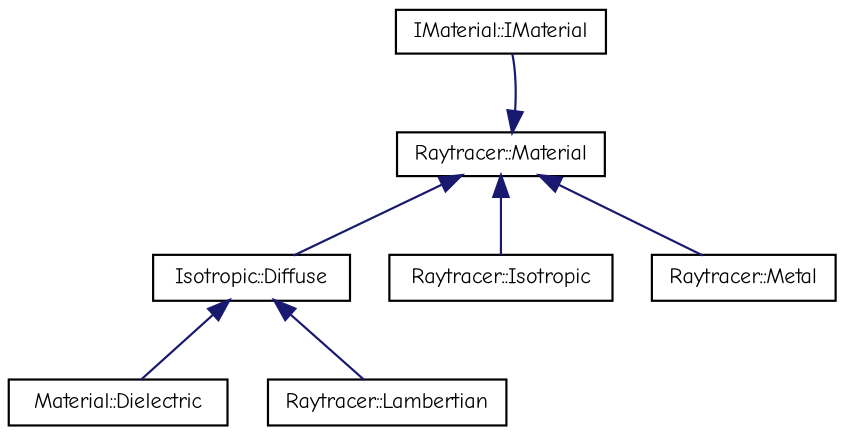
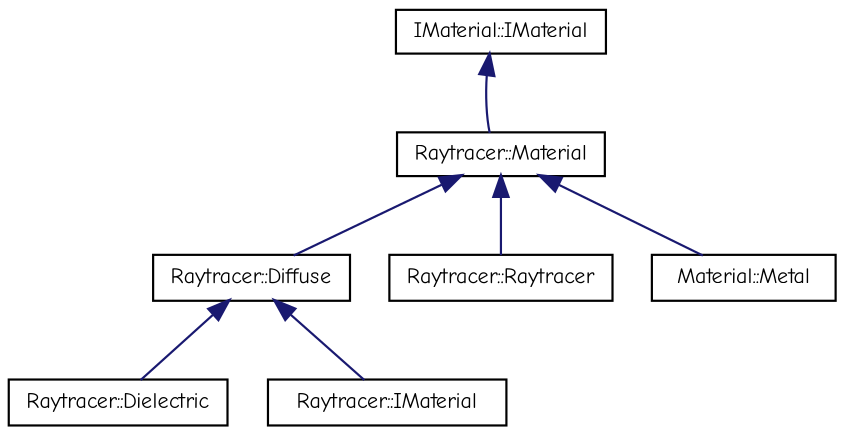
edge "IMaterial::IMaterial" -> "Raytracer::Material": reversed
node "Isotropic::Diffuse": label "Isotropic::Diffuse" -> "Raytracer::Diffuse"
node "Raytracer::Isotropic": label "Raytracer::Isotropic" -> "Raytracer::Raytracer"
node "Raytracer::Metal": label "Raytracer::Metal" -> "Material::Metal"
node "Material::Dielectric": label "Material::Dielectric" -> "Raytracer::Dielectric"
node "Raytracer::Lambertian": label "Raytracer::Lambertian" -> "Raytracer::IMaterial"
